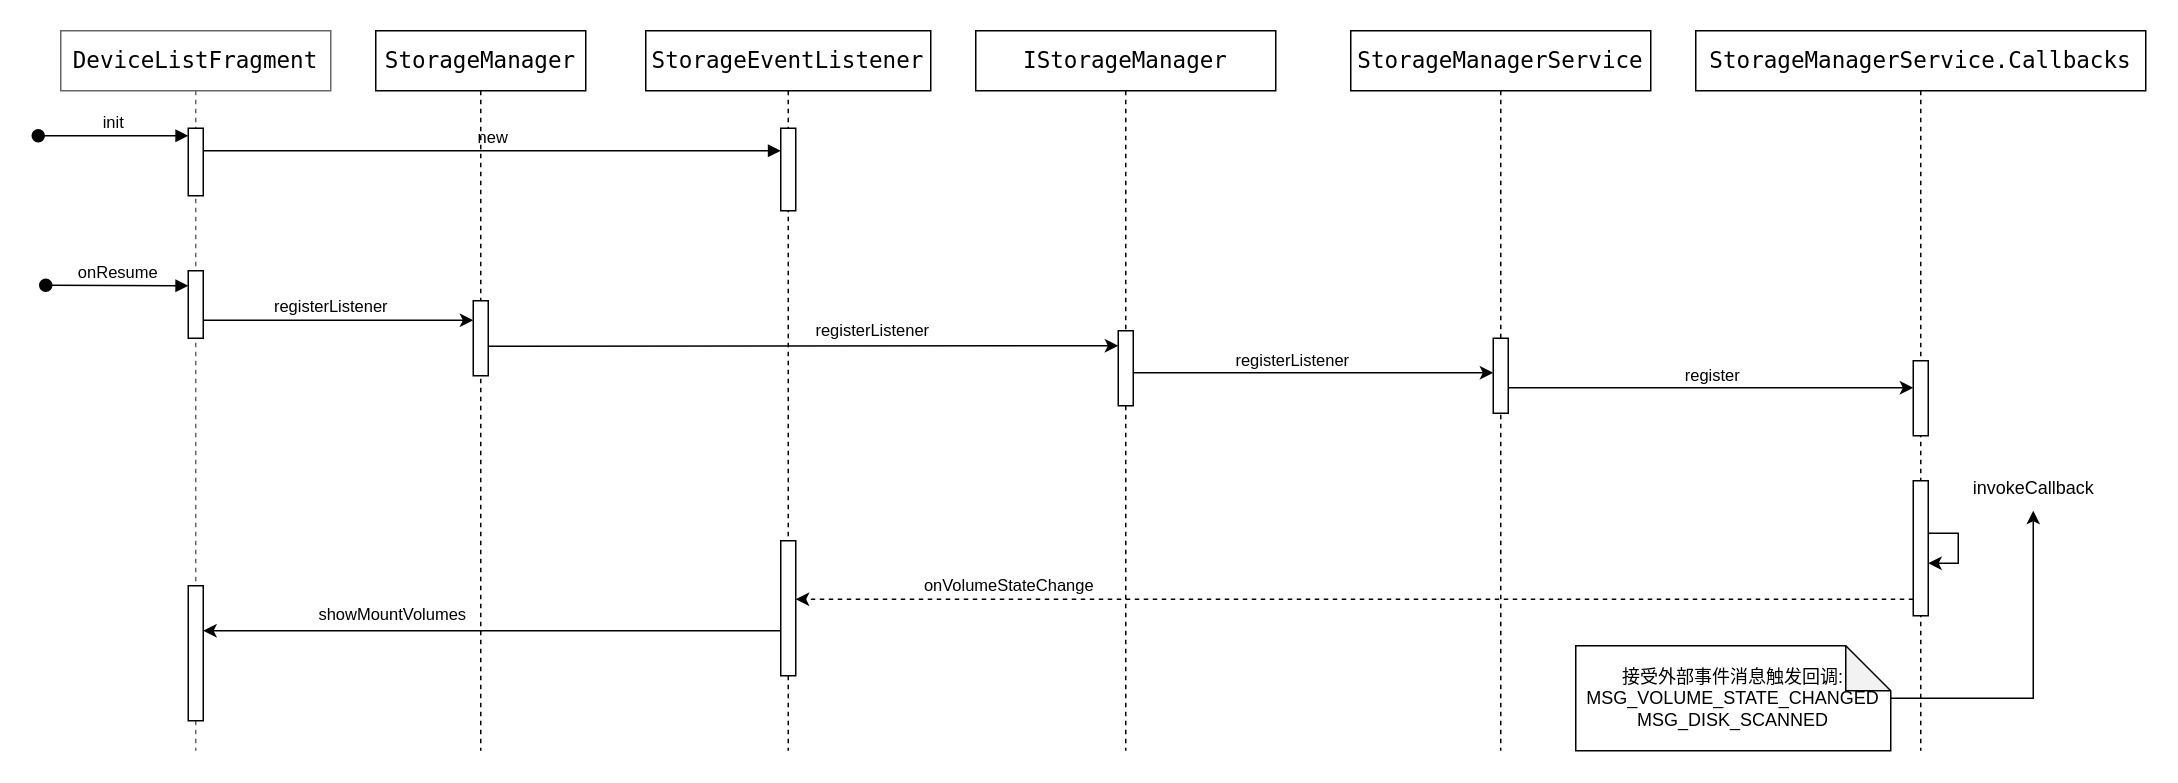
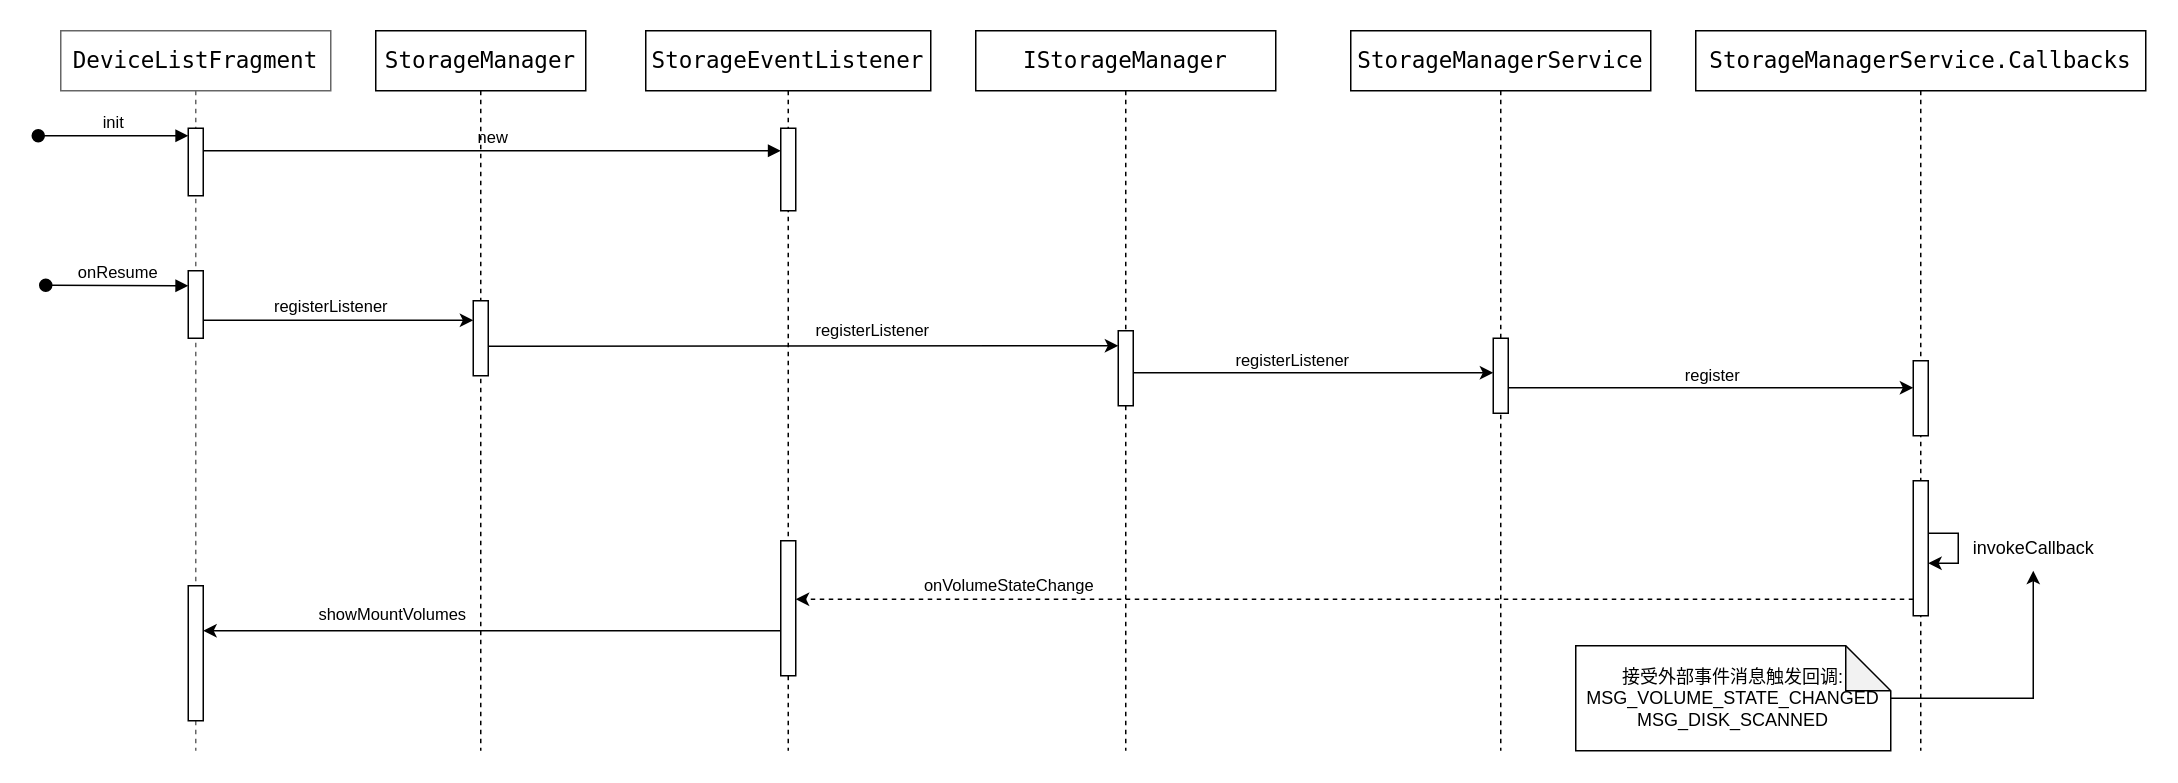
node "invokeCallback": moved (2033, 488) -> (2033, 548)
